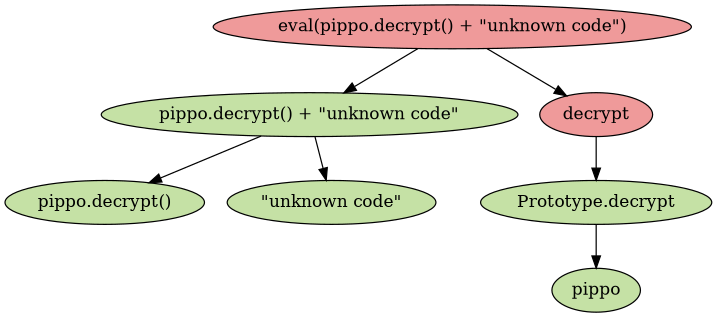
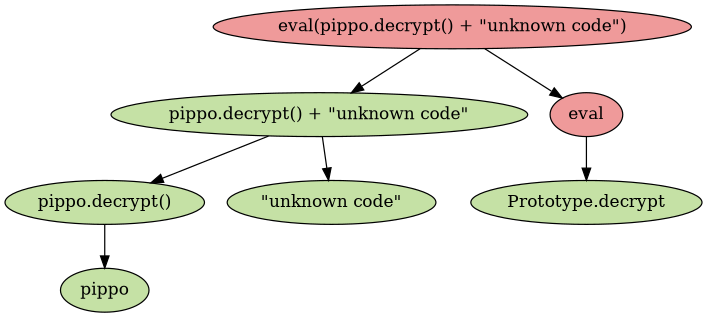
node "decrypt": label "decrypt" -> "eval"
edge "Prototype.decrypt" -> "pippo": now "pippo.decrypt()" -> "pippo"
